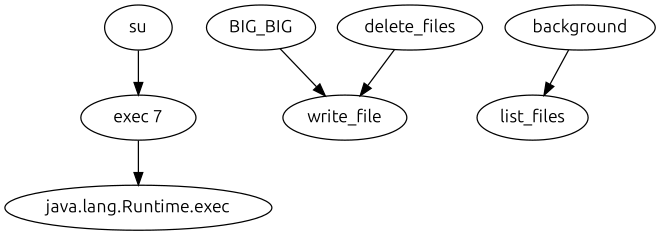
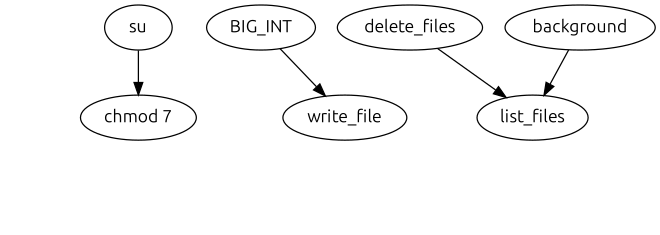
node "BIG_BIG": label "BIG_BIG" -> "BIG_INT"
edge "delete_files" -> "write_file": now "delete_files" -> "list_files"
node "exec 7": label "exec 7" -> "chmod 7"
node "java.lang.Runtime.exec": removed
